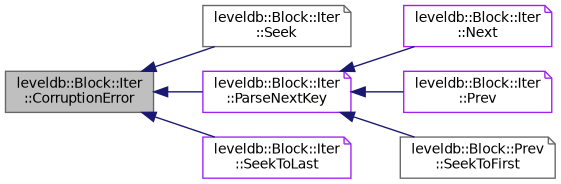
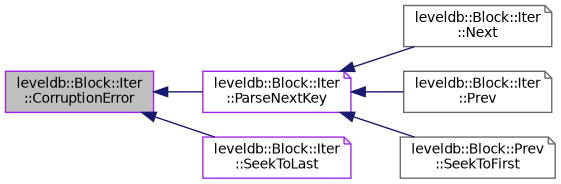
node "leveldb::Block::Iter ::Seek": removed
node "leveldb::Block::Iter ::Next": color purple -> gray40
node "leveldb::Block::Iter ::CorruptionError": color gray40 -> purple
node "leveldb::Block::Iter ::Prev": color purple -> gray40
